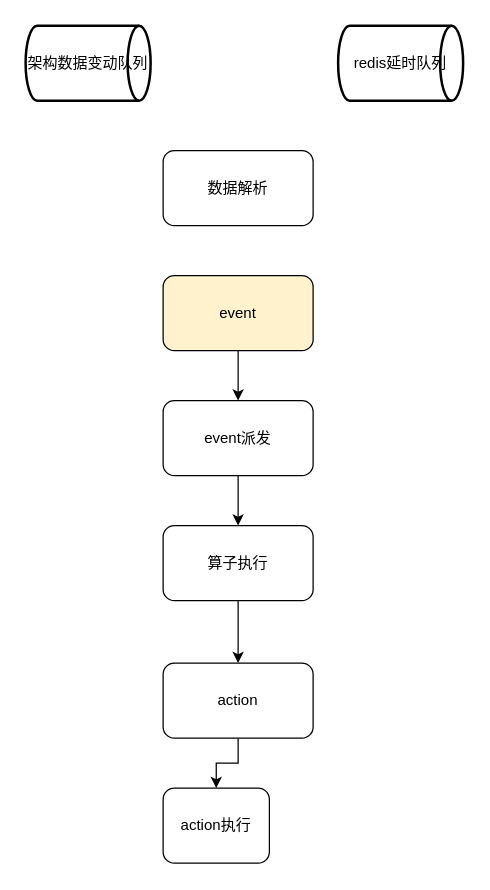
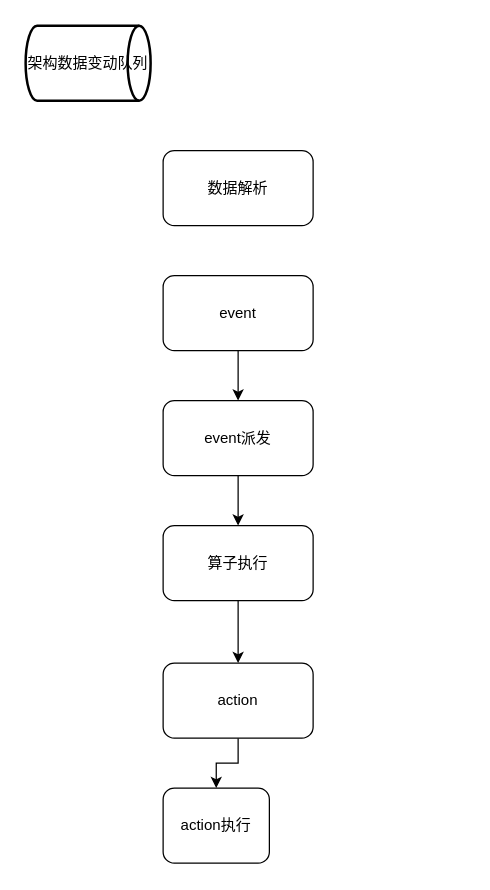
node "redis延时队列": removed
node "event": fillcolor #fff2cc -> #ffffff
